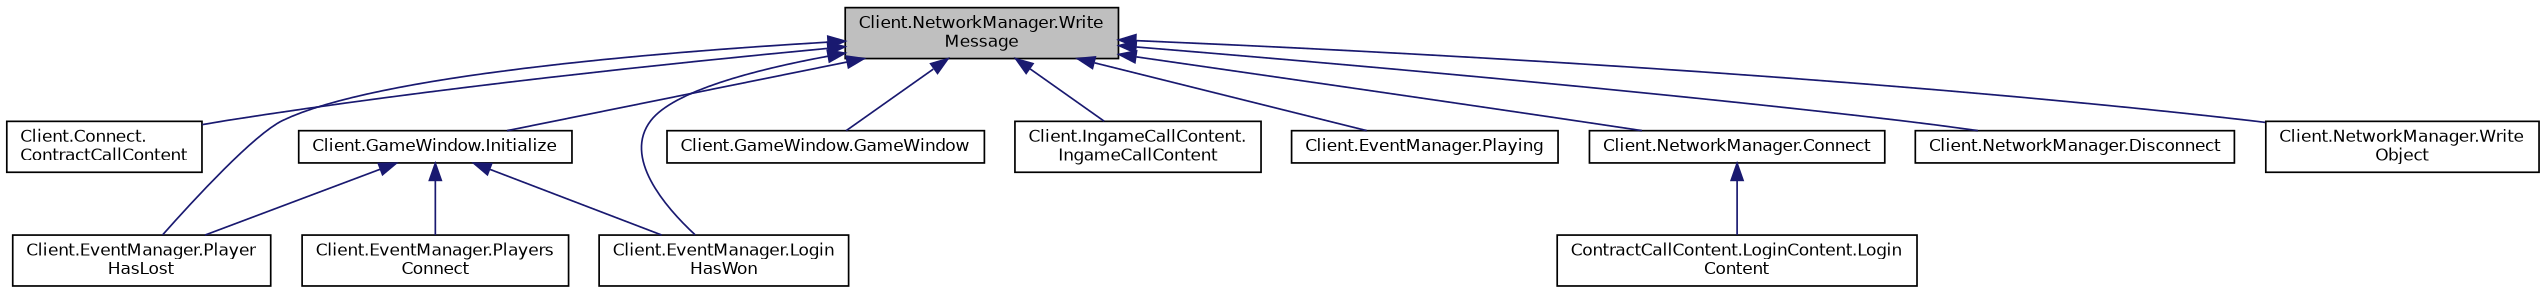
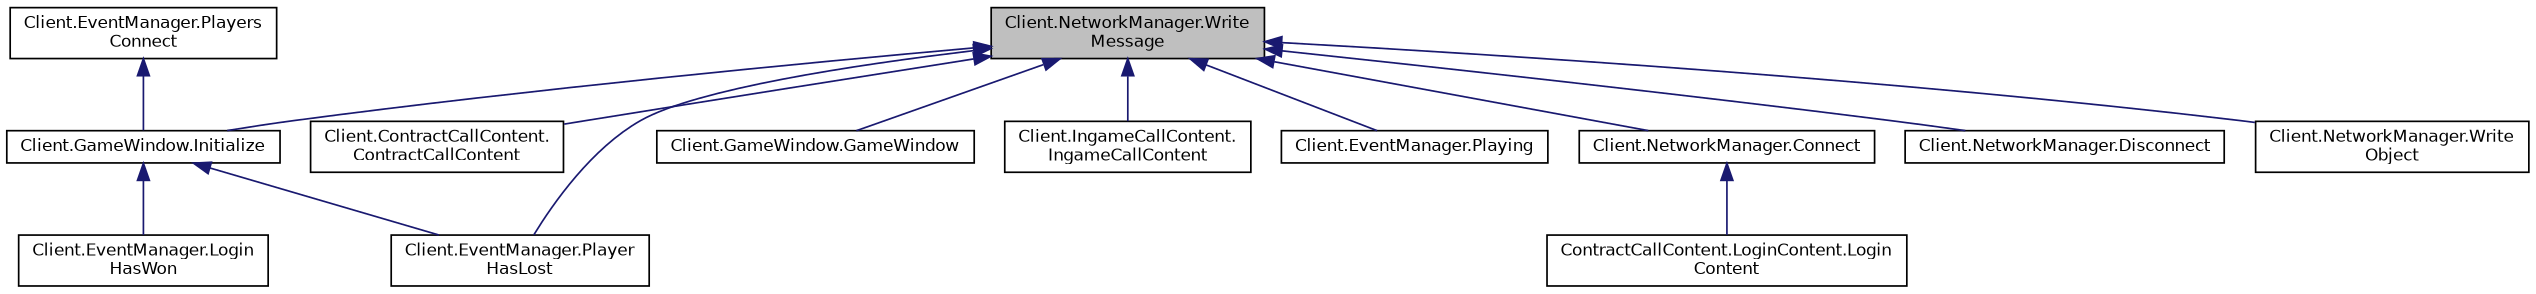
edge "Client.EventManager.Login HasWon" -> "Client.NetworkManager.Write Message": removed
node "Client.Connect. ContractCallContent": label "Client.Connect. ContractCallContent" -> "Client.ContractCallContent. ContractCallContent"
edge "Client.EventManager.Players Connect" -> "Client.GameWindow.Initialize": reversed
